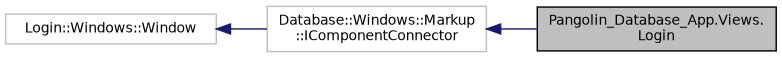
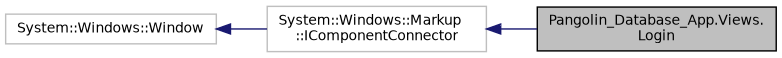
node "Login::Windows::Window": label "Login::Windows::Window" -> "System::Windows::Window"
node "Database::Windows::Markup ::IComponentConnector": label "Database::Windows::Markup ::IComponentConnector" -> "System::Windows::Markup ::IComponentConnector"
